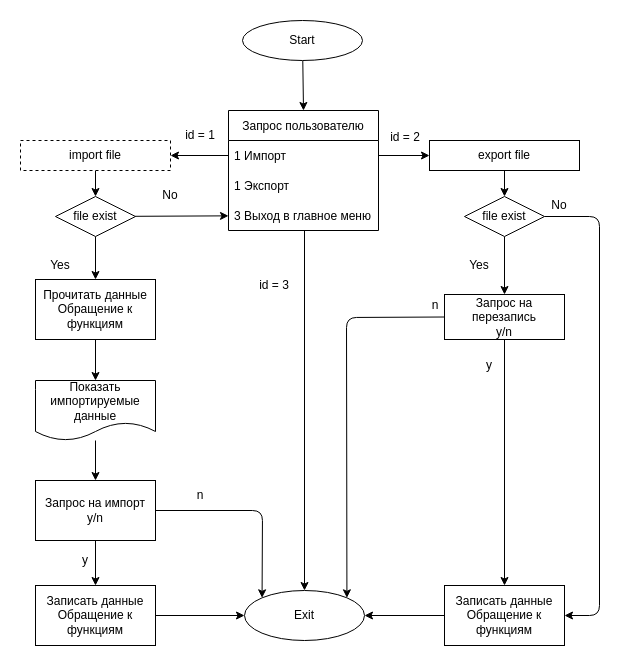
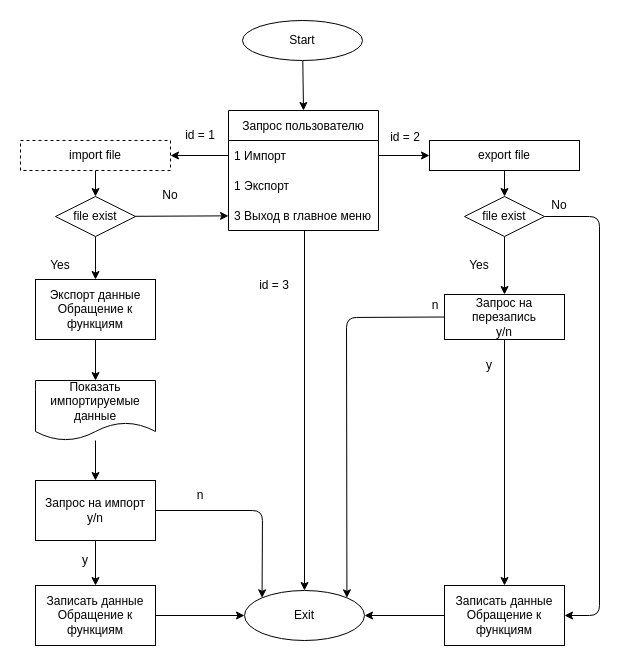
node "Прочитать данные Обращение к функциям": label "Прочитать данные Обращение к функциям" -> "Экспорт данные Обращение к функциям"
